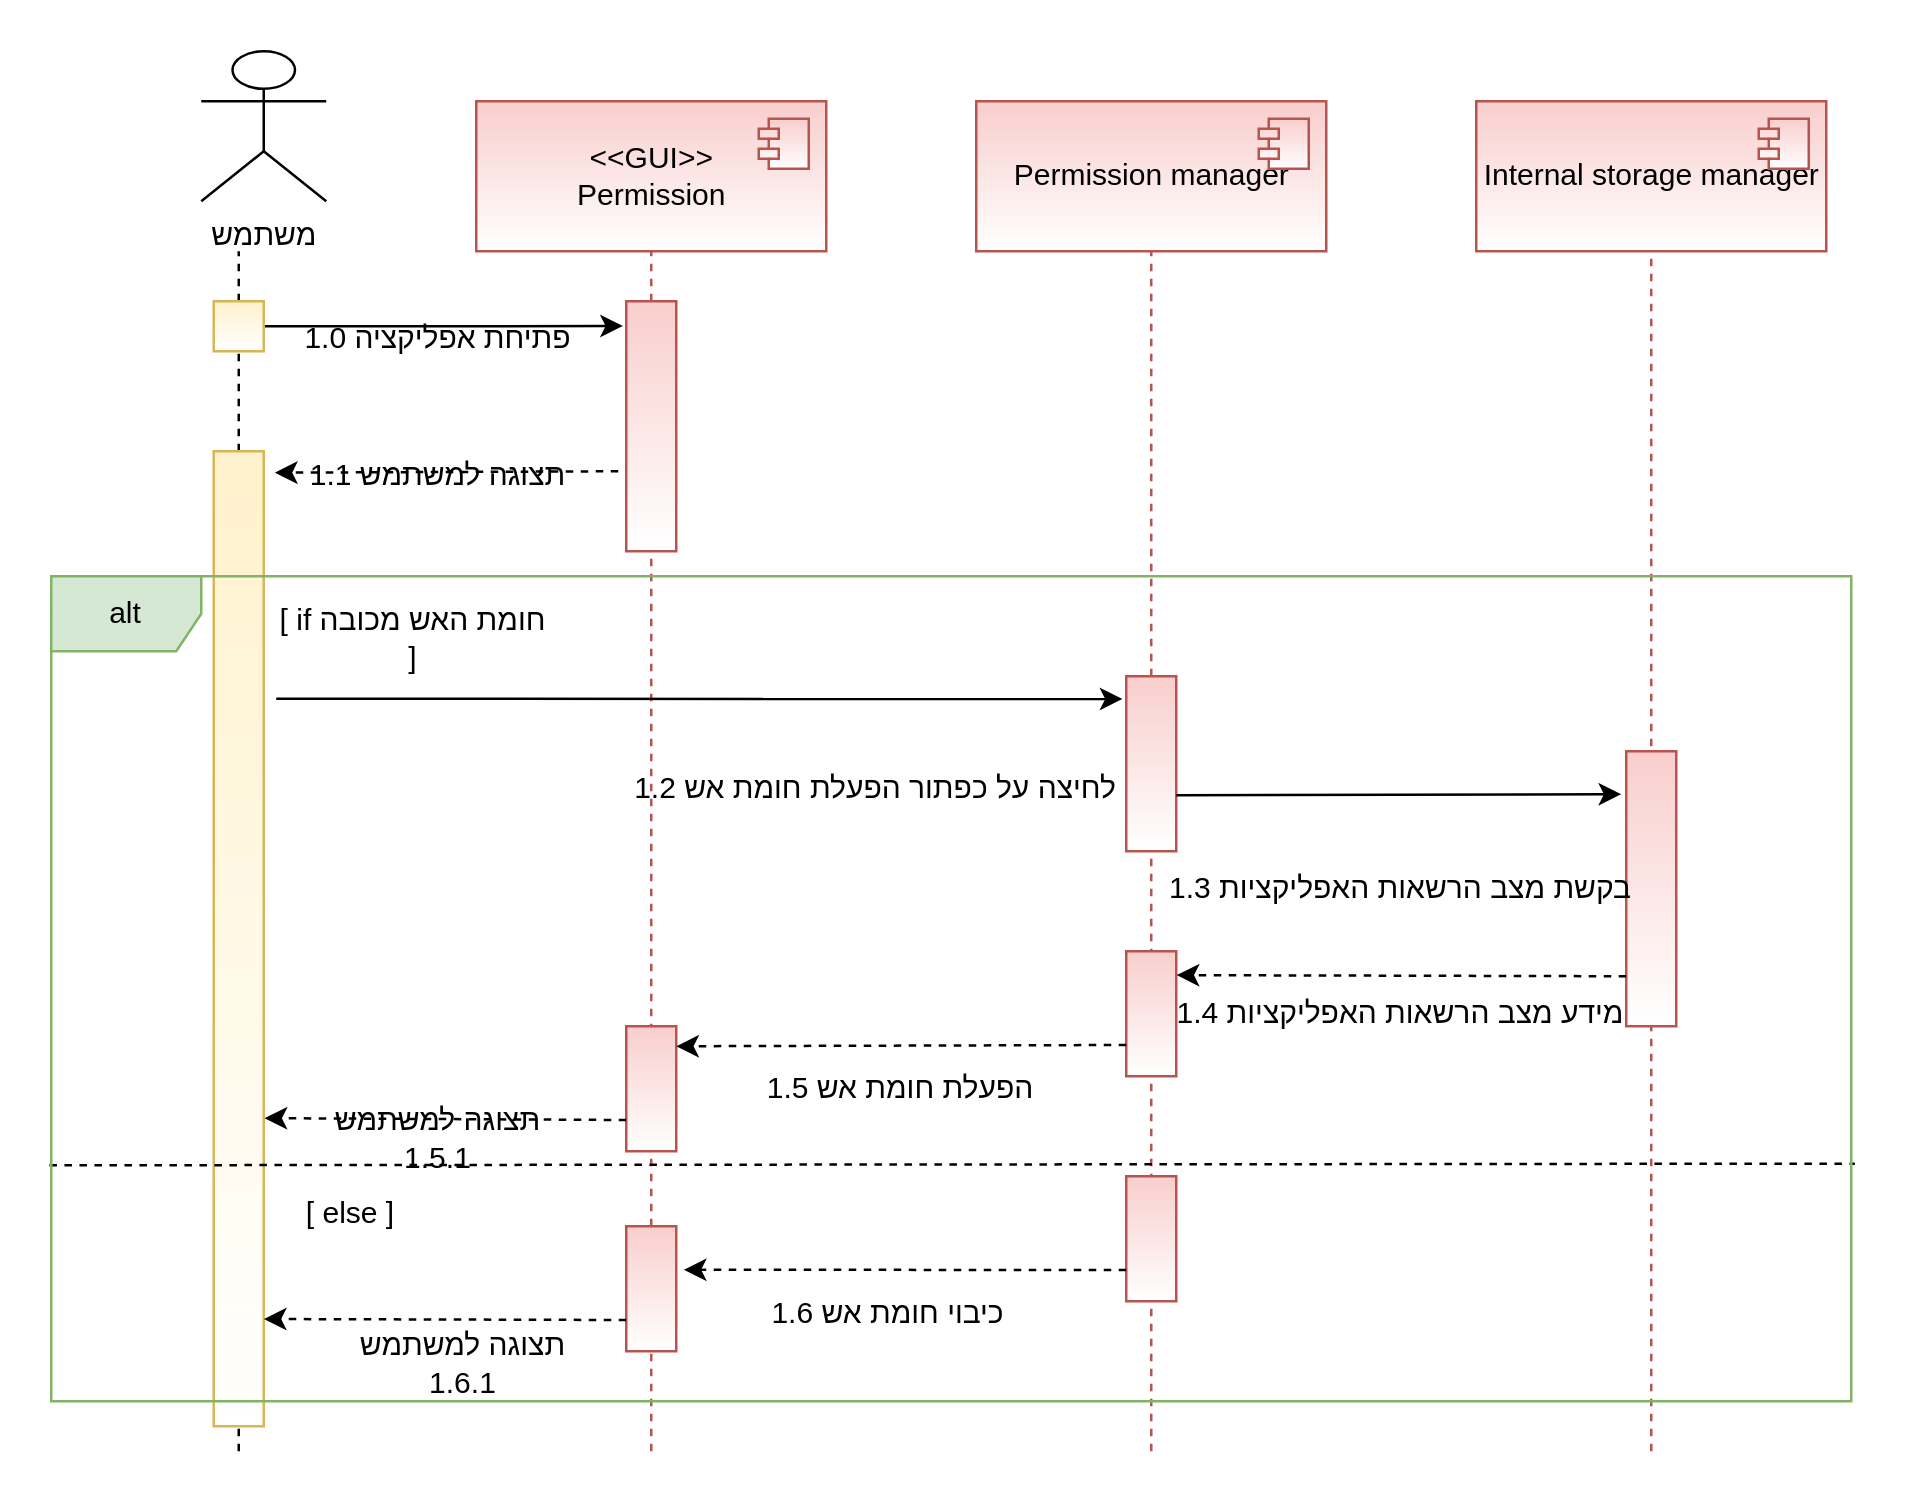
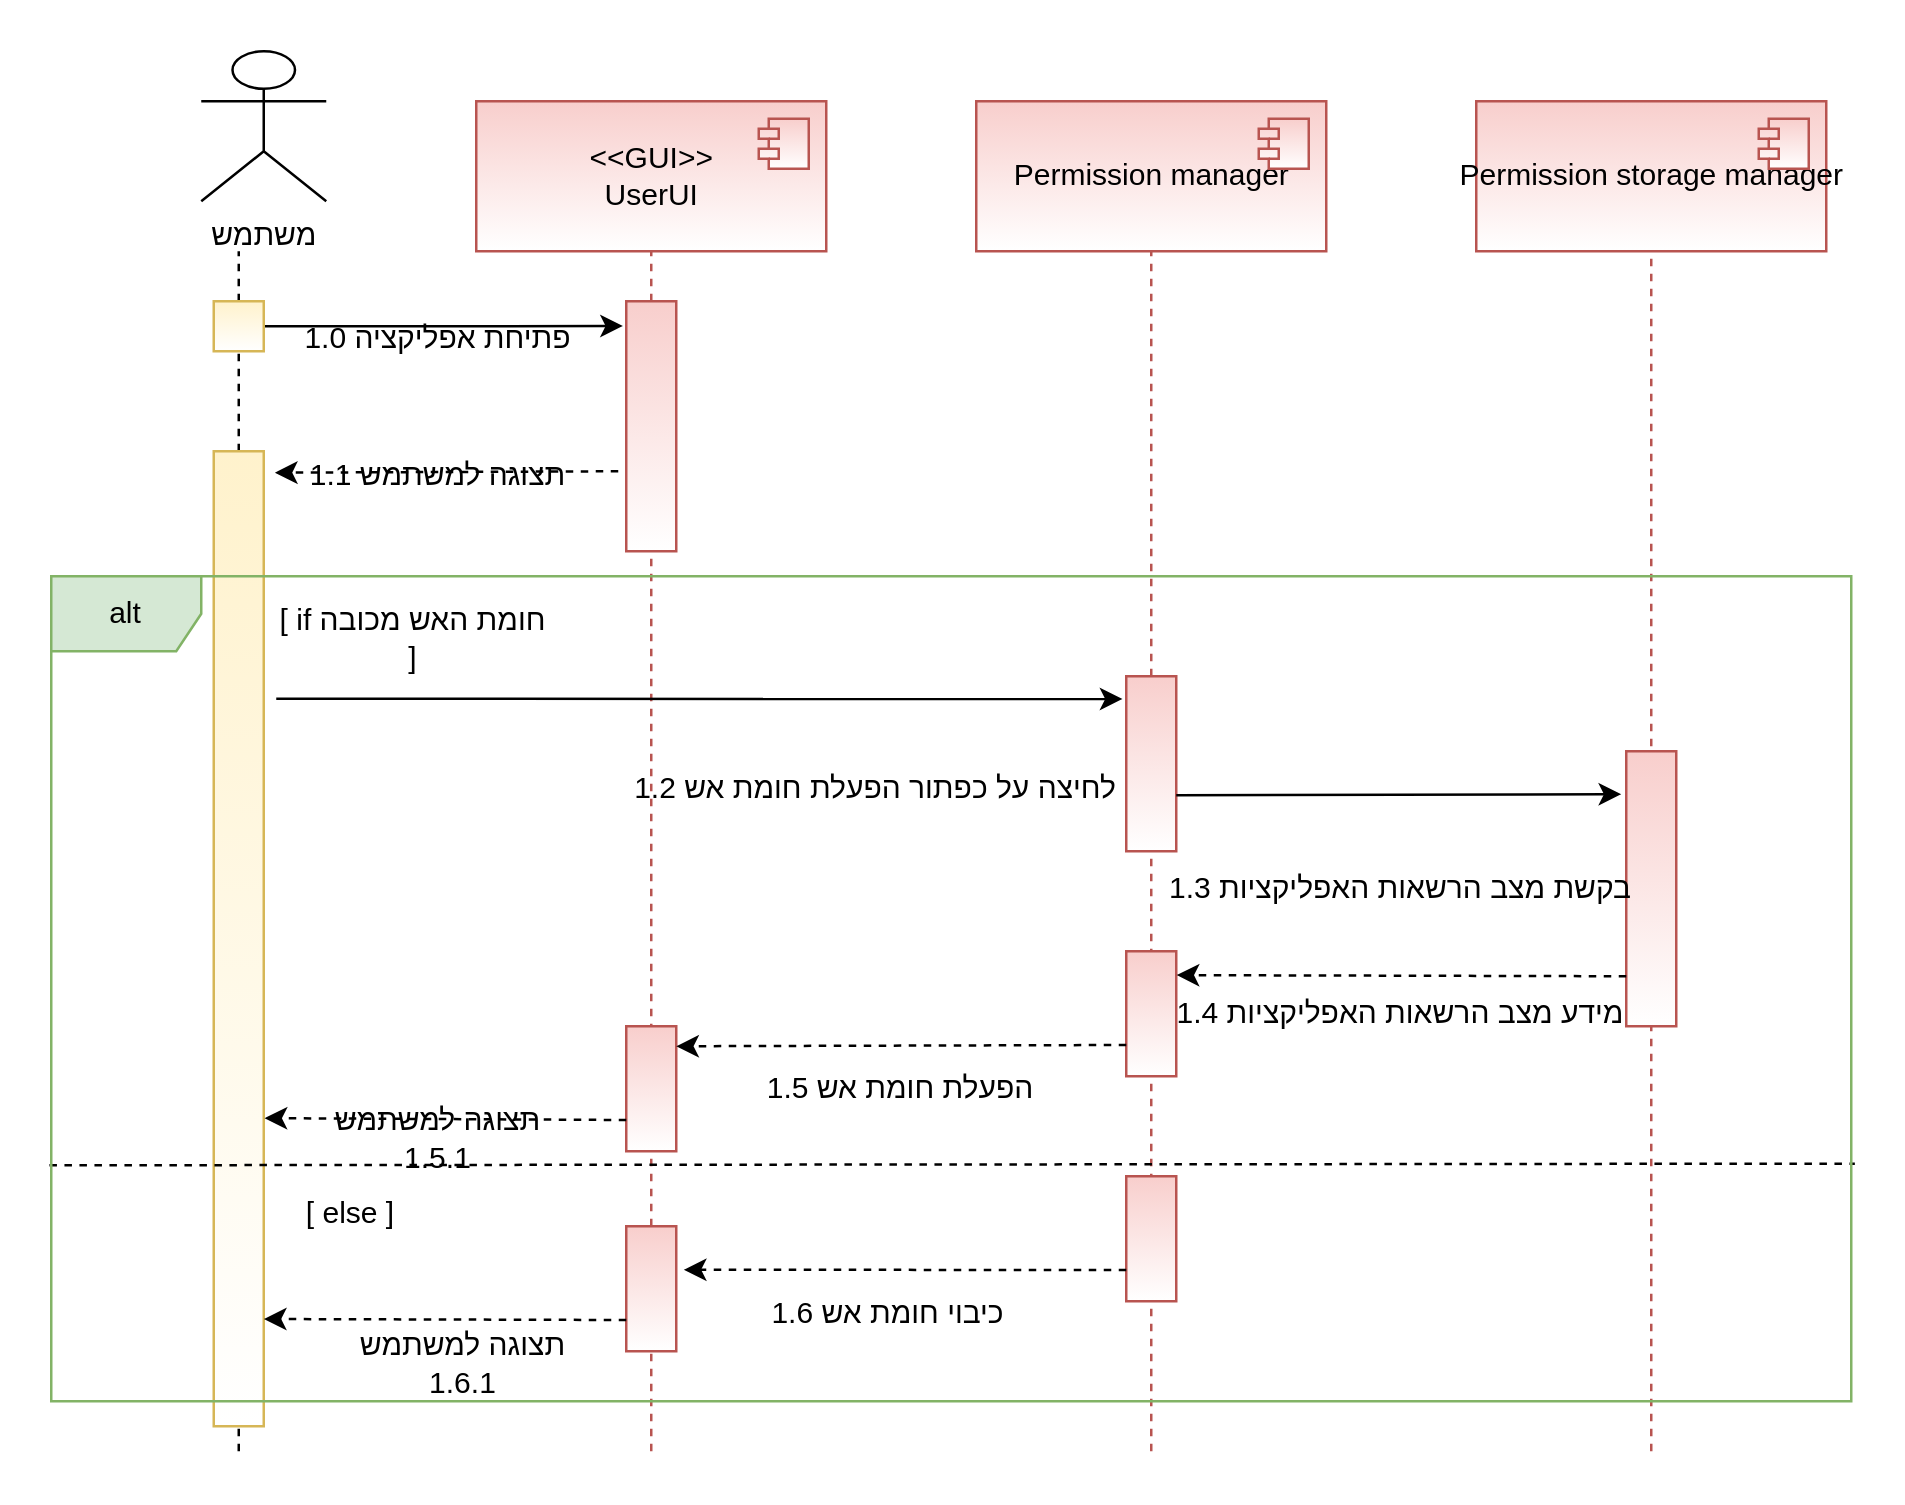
node "<<GUI>> Permission": label "<<GUI>> Permission" -> "<<GUI>> UserUI"
node "Internal storage manager": label "Internal storage manager" -> "Permission storage manager"
